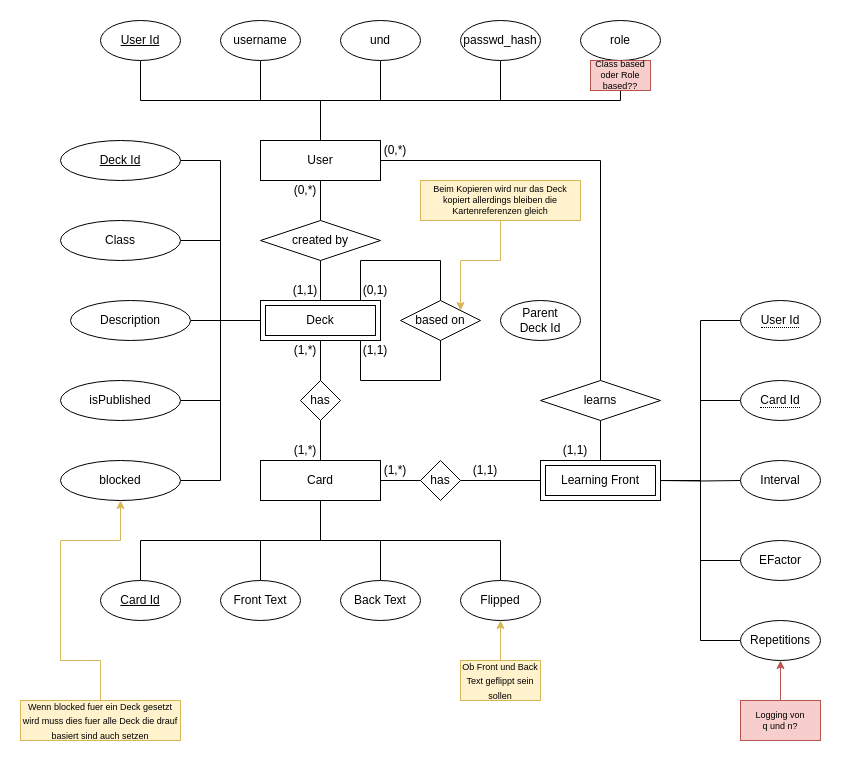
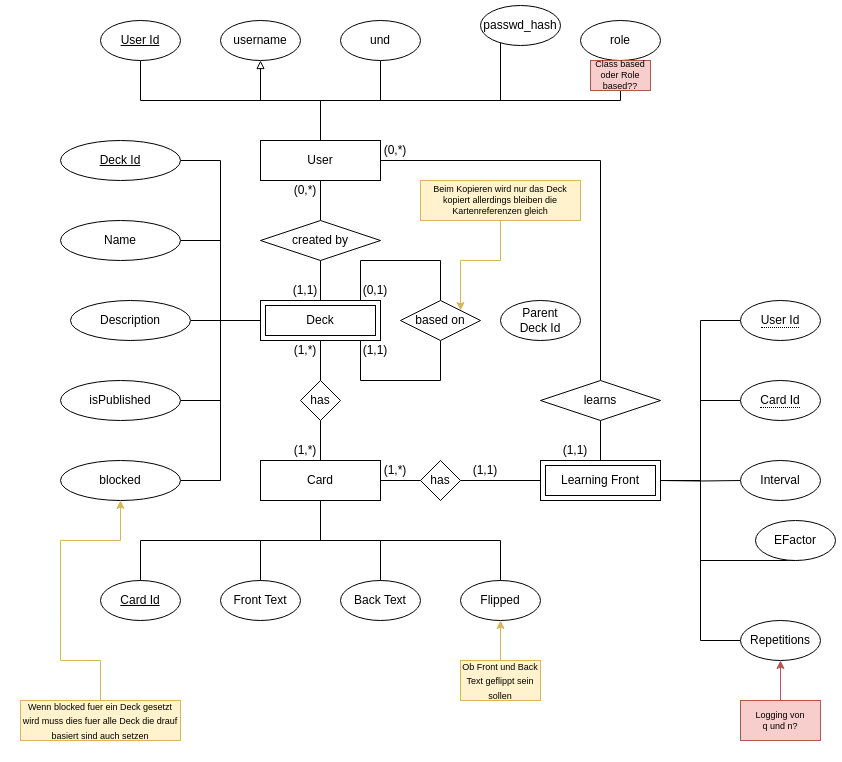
node "passwd_hash": moved (501, 41) -> (521, 26)
edge "username" -- "User": arrowhead none -> block
node "Class": label "Class" -> "Name"
node "EFactor": moved (781, 561) -> (796, 541)
